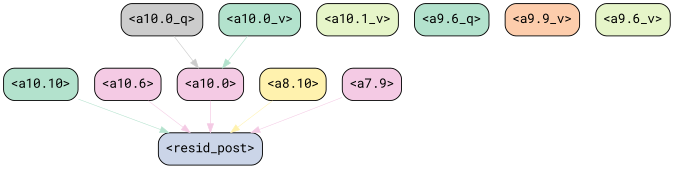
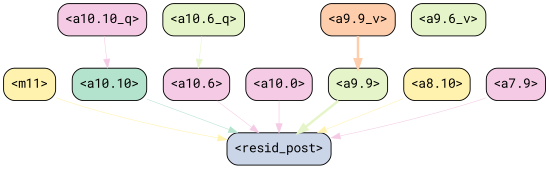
node "<a10.10_q>": added
node "<a10.0_q>": removed
node "<a10.6_q>": added
node "<a10.0_v>": removed
node "<a10.1_v>": removed
node "<a9.6_q>": removed
node "<m11>": added
node "<a9.9>": added
